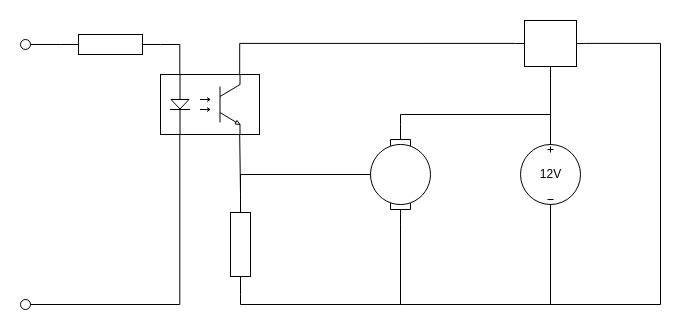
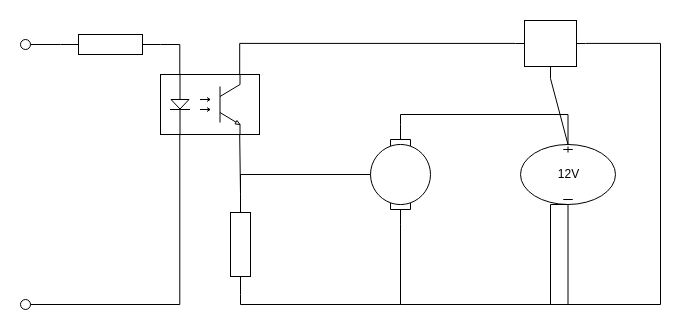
node "12V": size 60x60 -> 95x60
